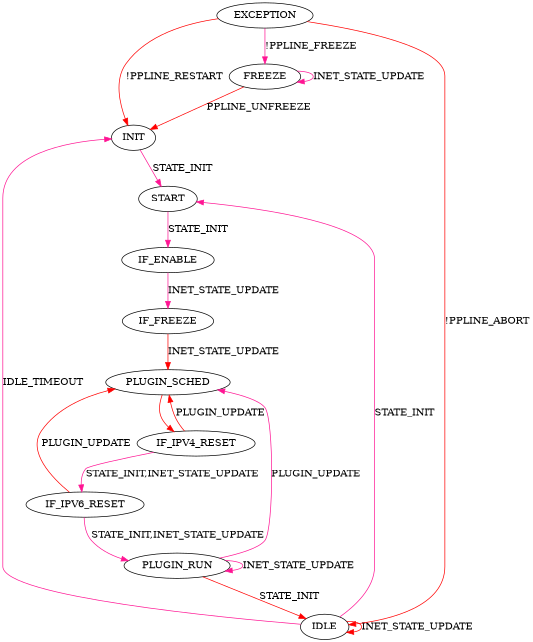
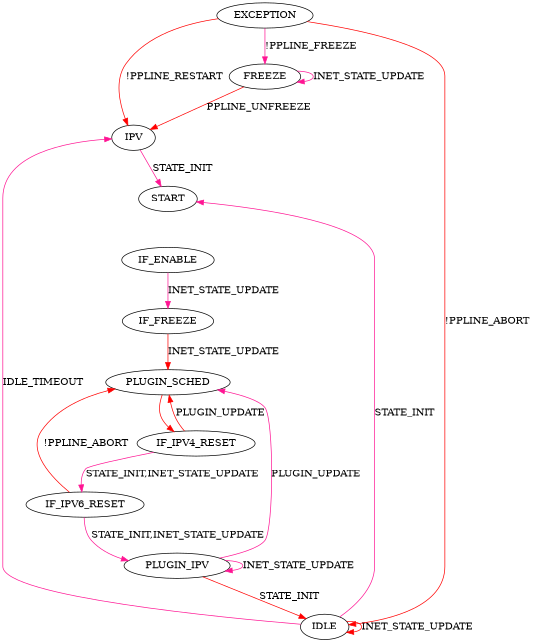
node "INIT": label "INIT" -> "IPV"
edge "START" -> "IF_ENABLE": removed, label "STATE_INIT"
edge "IF_IPV6_RESET" -> "PLUGIN_SCHED": label "PLUGIN_UPDATE" -> "!PPLINE_ABORT"
node "PLUGIN_RUN": label "PLUGIN_RUN" -> "PLUGIN_IPV"
